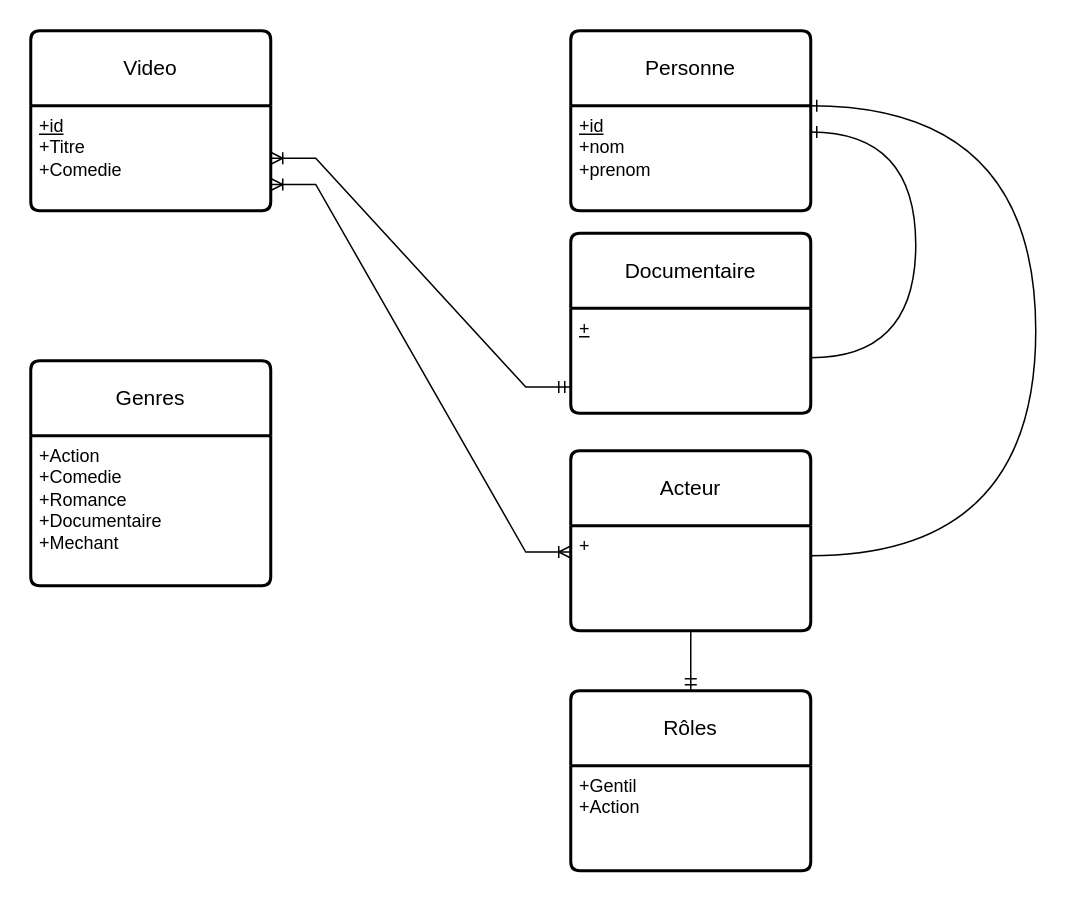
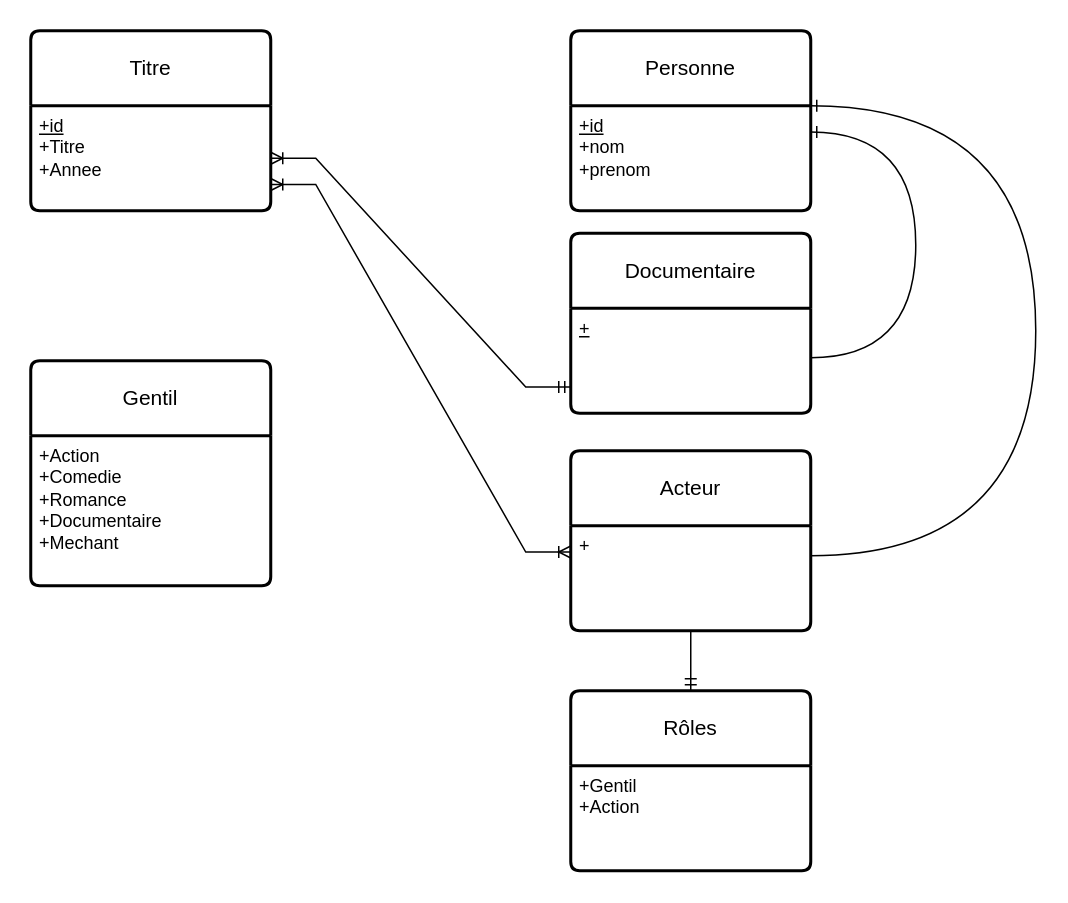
node "Video": label "Video" -> "Titre"
node "+id +Titre +Comedie": label "+id +Titre +Comedie" -> "+id +Titre +Annee"
node "Genres": label "Genres" -> "Gentil"
